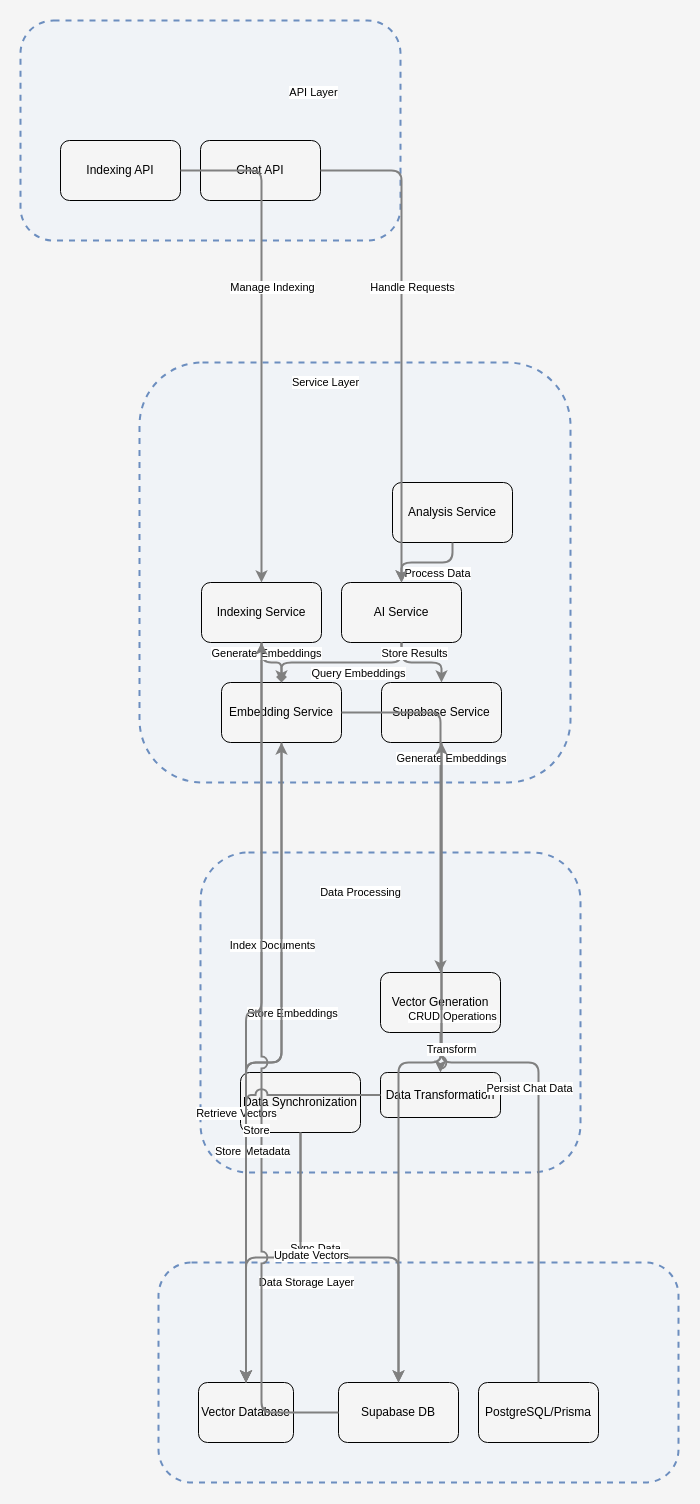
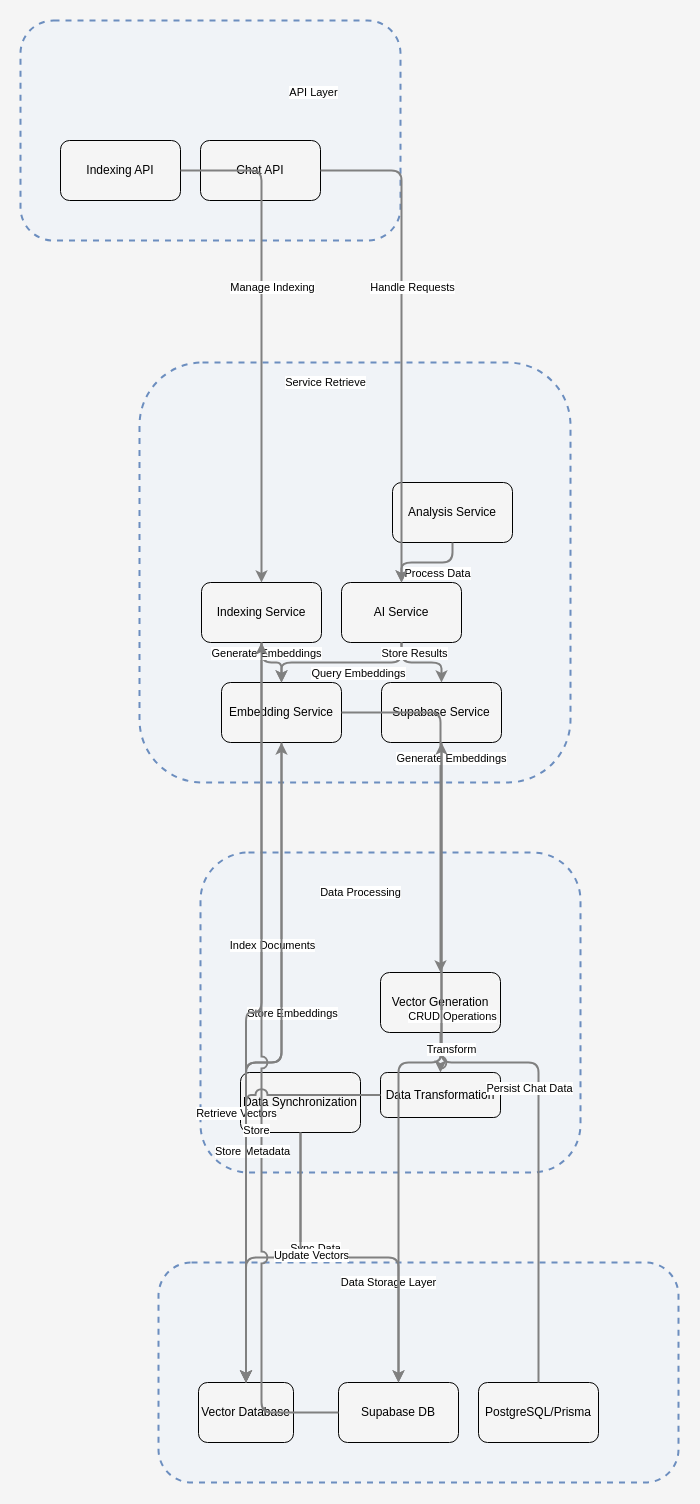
node "Service Layer": label "Service Layer" -> "Service Retrieve"
edge "AI Service" -> "Embedding Service": arrowhead diamond -> classic
node "Data Storage Layer": size 280x24 -> 444x24
